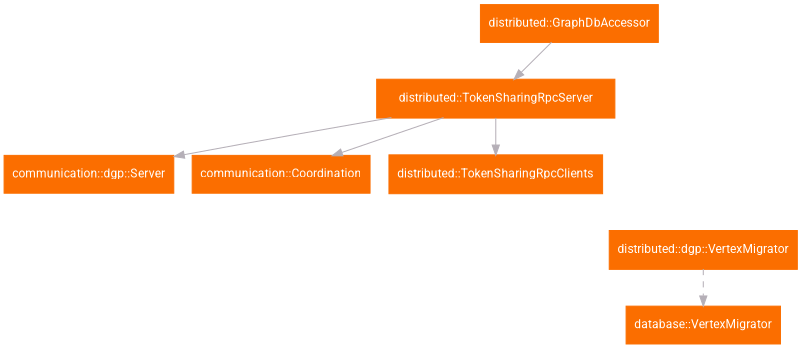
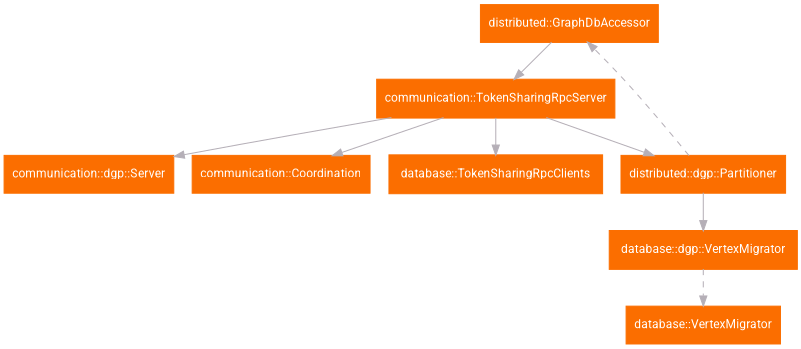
node "distributed::TokenSharingRpcServer": label "distributed::TokenSharingRpcServer" -> "communication::TokenSharingRpcServer"
node "distributed::TokenSharingRpcClients": label "distributed::TokenSharingRpcClients" -> "database::TokenSharingRpcClients"
node "distributed::dgp::Partitioner": added
node "distributed::dgp::VertexMigrator": label "distributed::dgp::VertexMigrator" -> "database::dgp::VertexMigrator"
